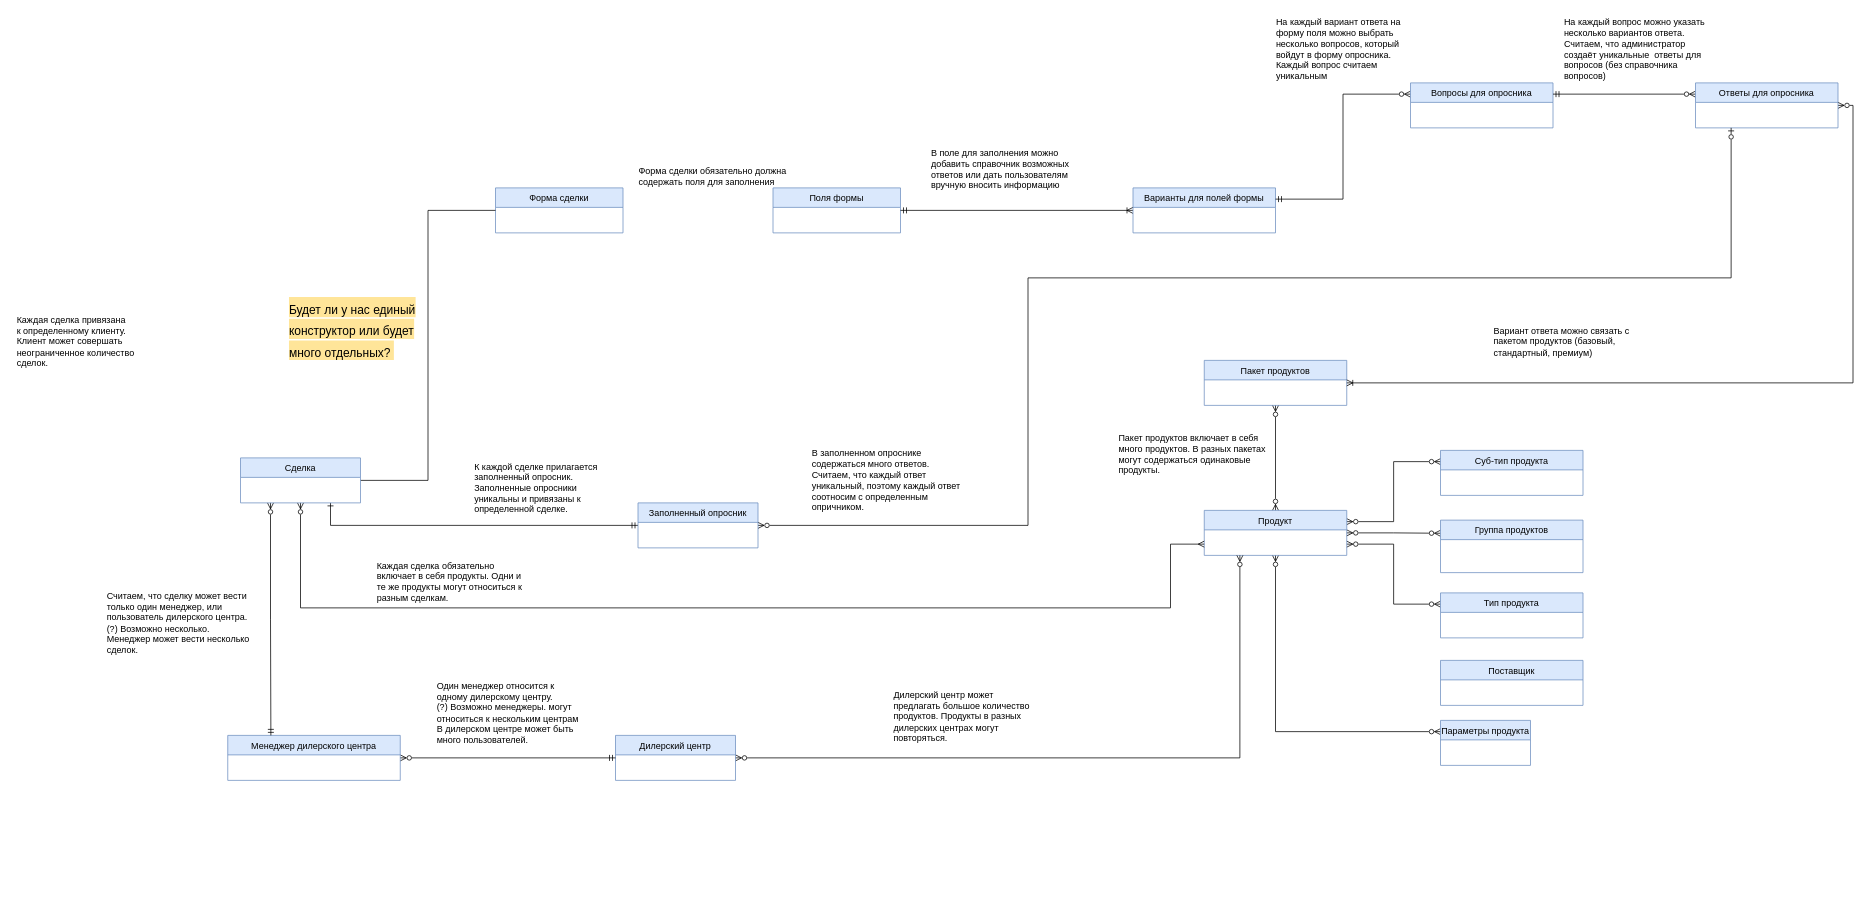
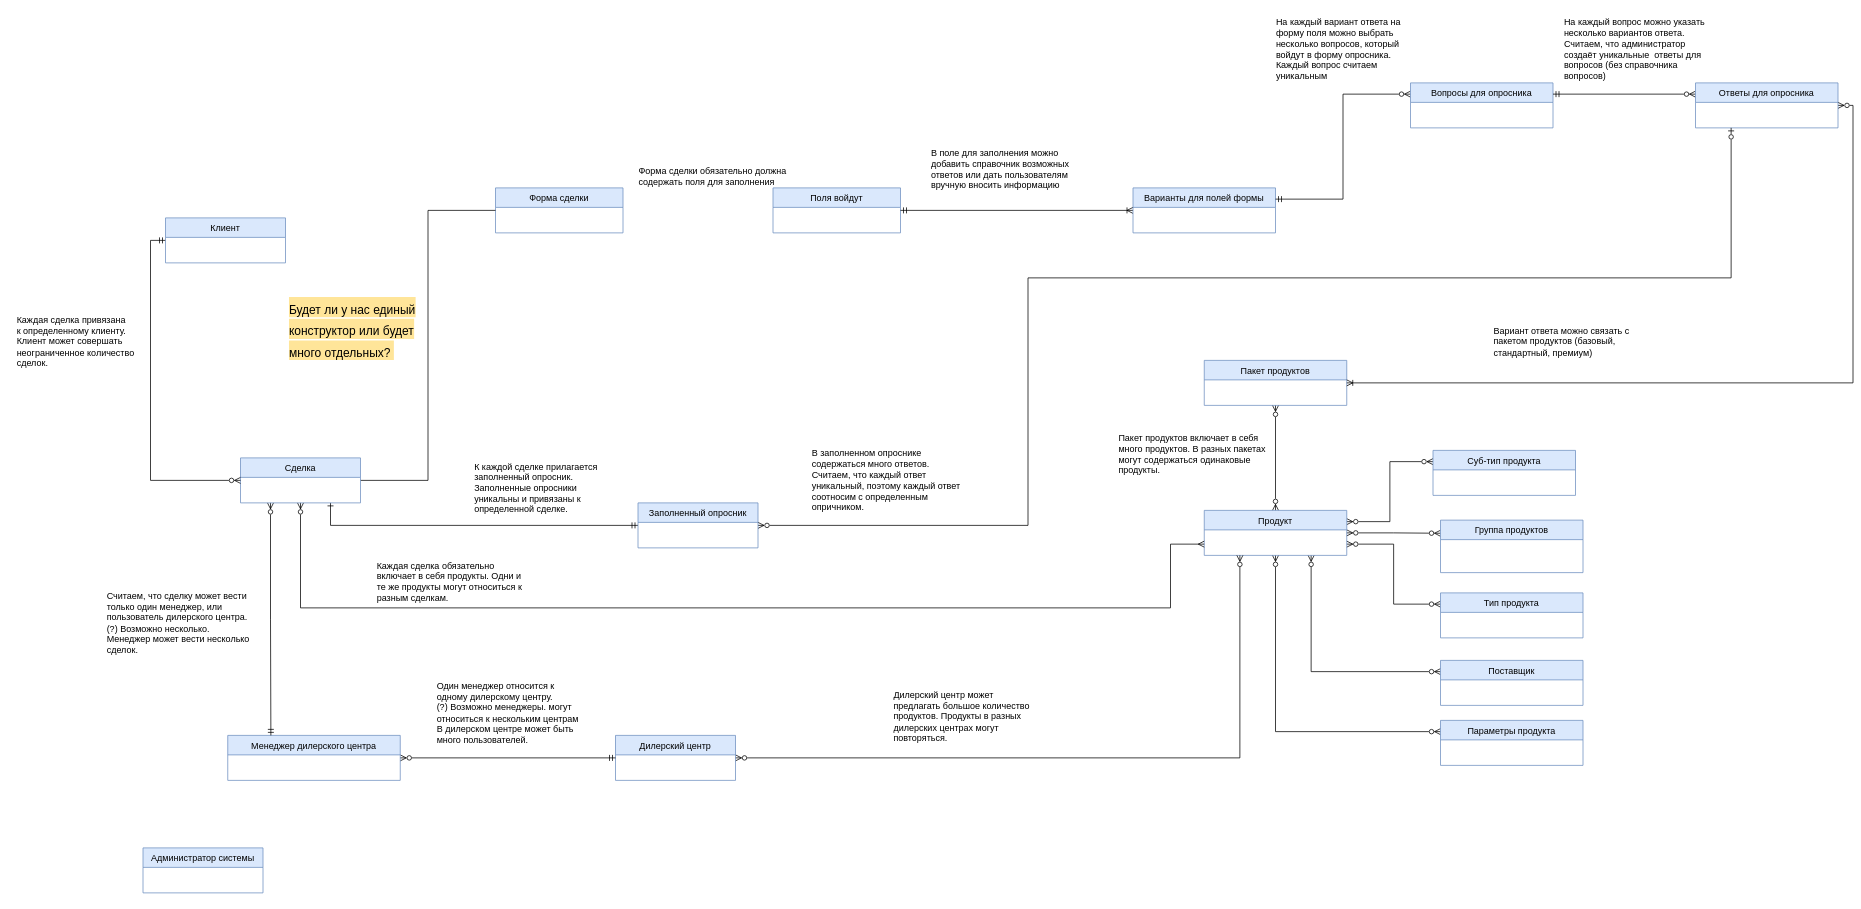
node "Поля формы": label "Поля формы" -> "Поля войдут"
node "Клиент": added
edge "Клиент" -- "Сделка": added
node "Суб-тип продукта": moved (1512, 473) -> (1504, 473)
edge "Продукт" -- "Поставщик": added
node "Параметры продукта": size 90x45 -> 143x45
node "Администратор системы": added
